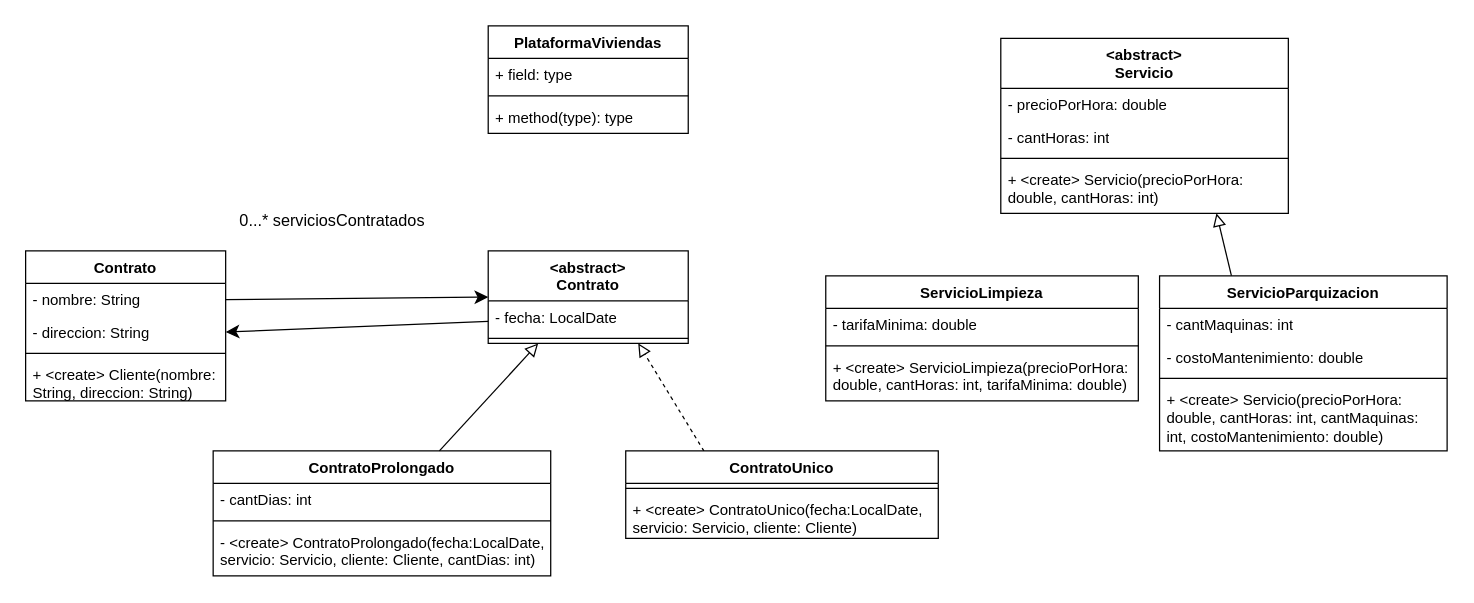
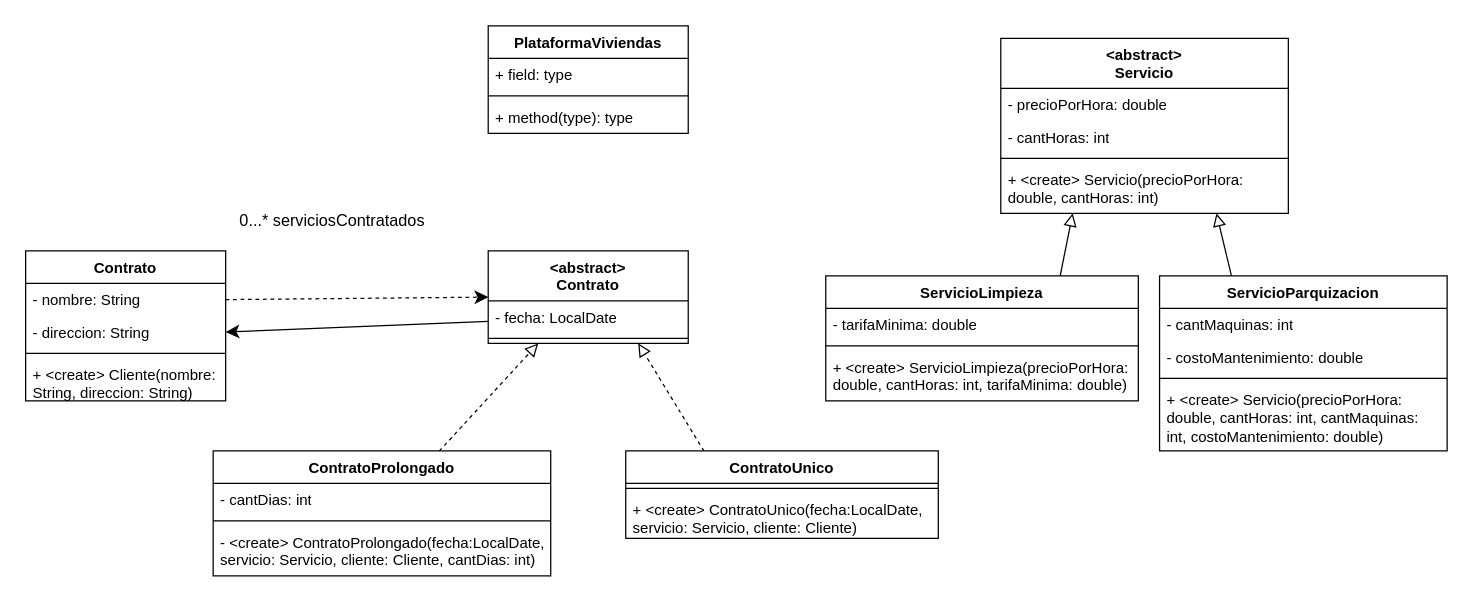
edge "ServicioLimpieza" -> "<abstract> Servicio": added
edge "- nombre: String" -> "<abstract> Contrato": style solid -> dashed
edge "ContratoProlongado" -> "<abstract> Contrato": style solid -> dashed
